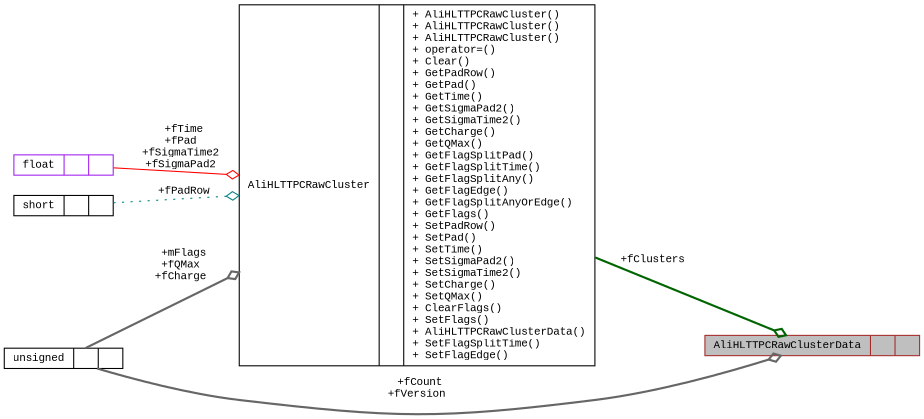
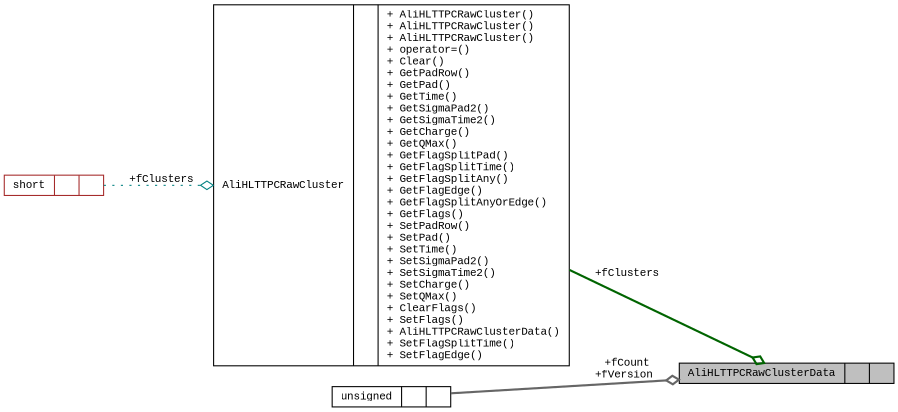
node "float": removed
edge "short" -> "AliHLTTPCRawCluster": label " +fPadRow" -> " +fClusters"
node "short": color black -> brown
edge "unsigned" -> "AliHLTTPCRawCluster": removed, label "+mFlags +fQMax +fCharge"
node "AliHLTTPCRawClusterData": color brown -> black
